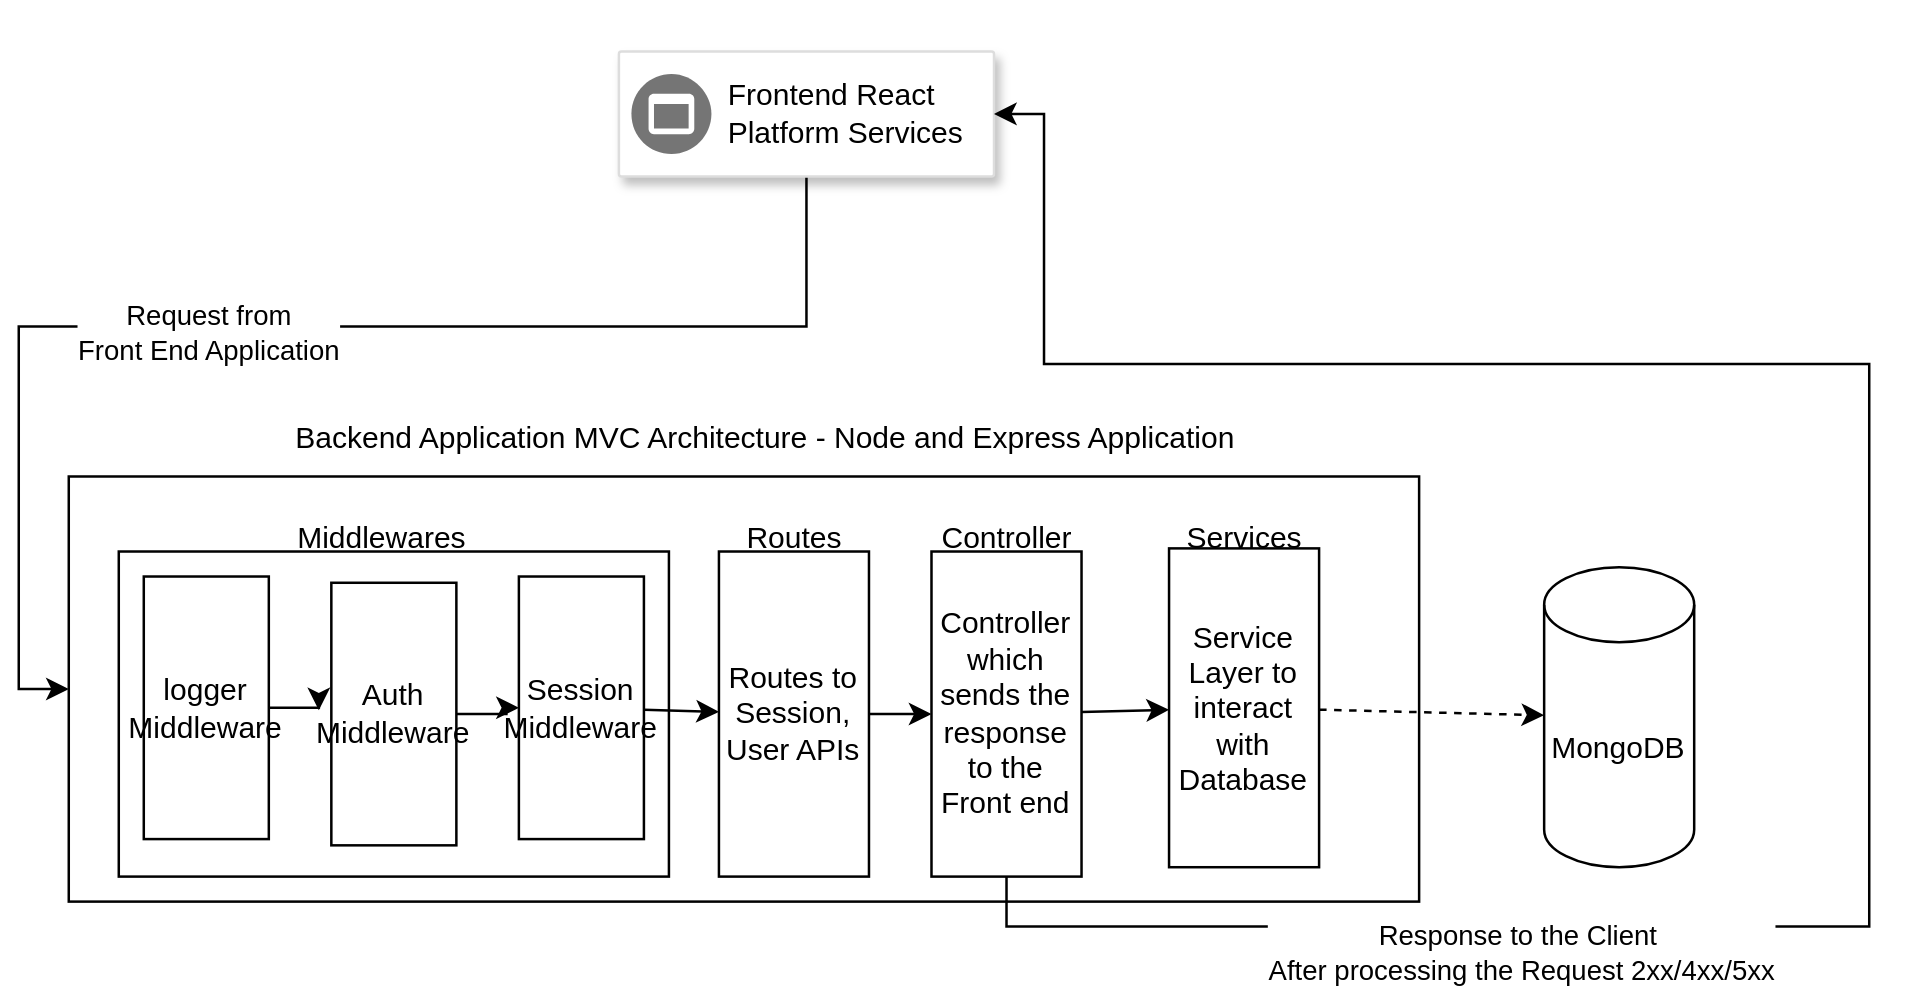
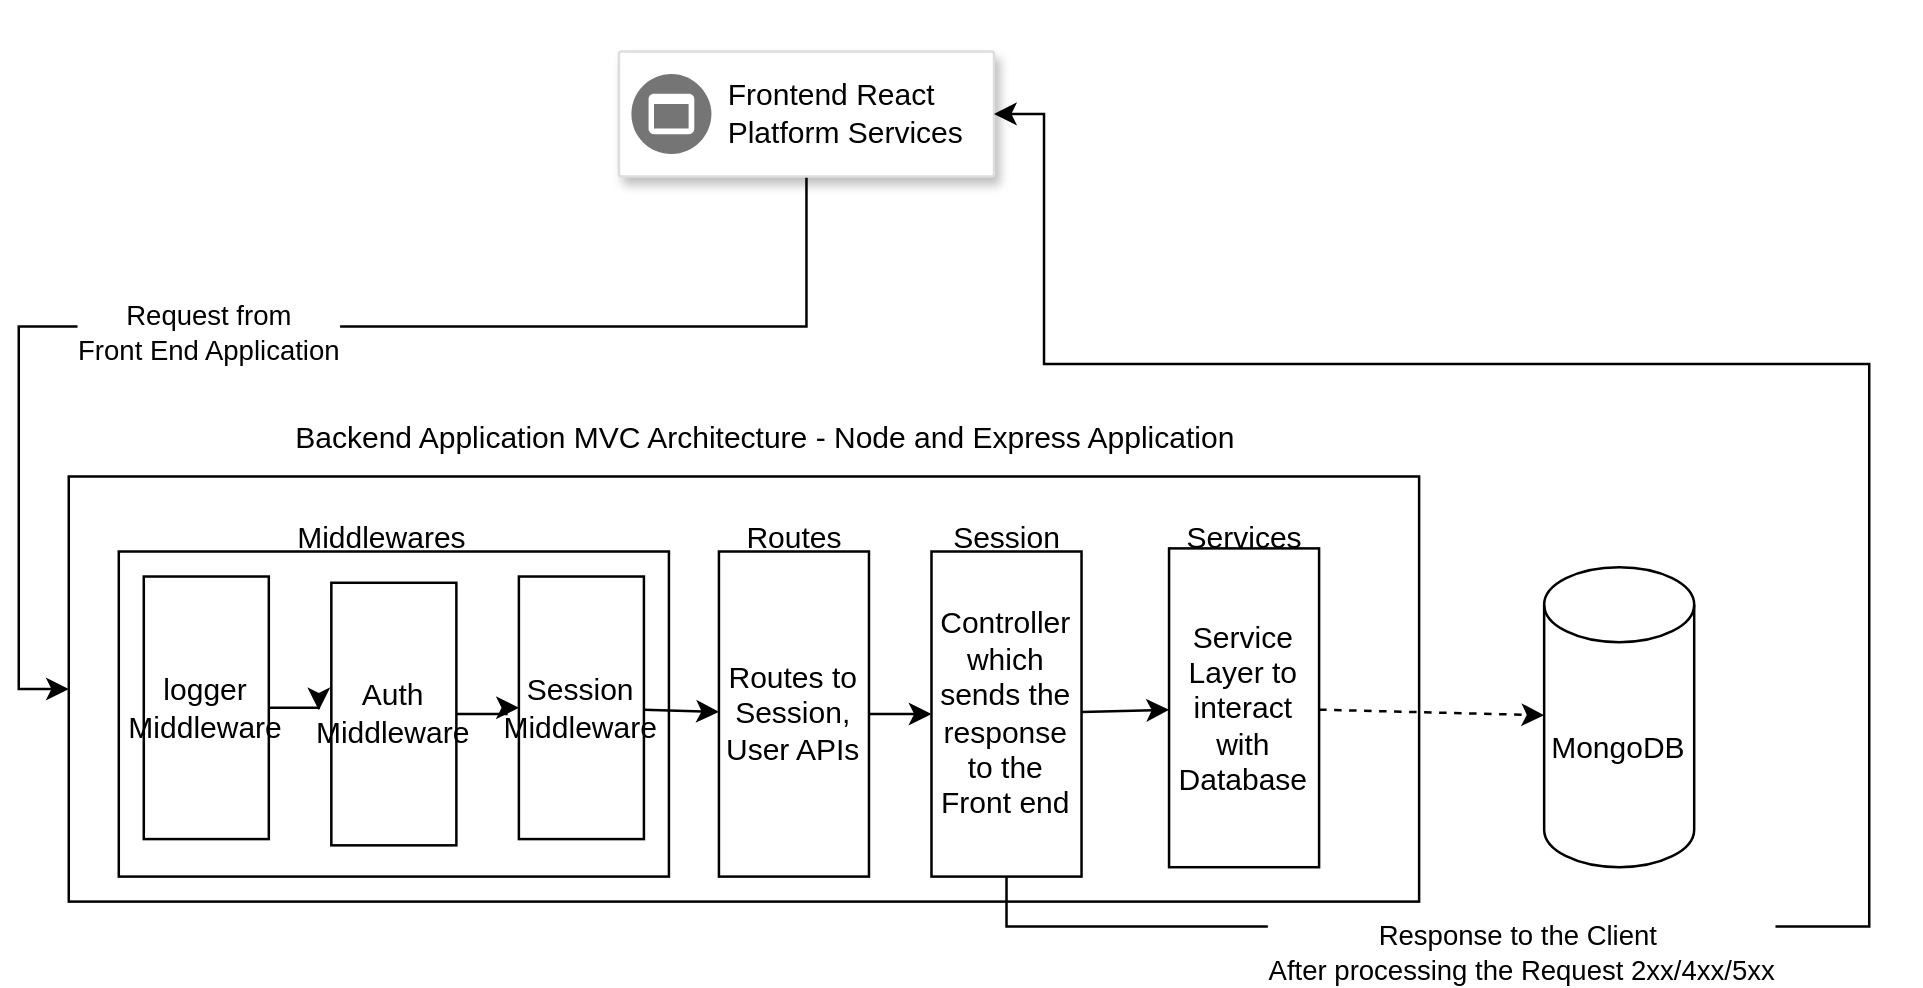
node "Controller": label "Controller" -> "Session"
